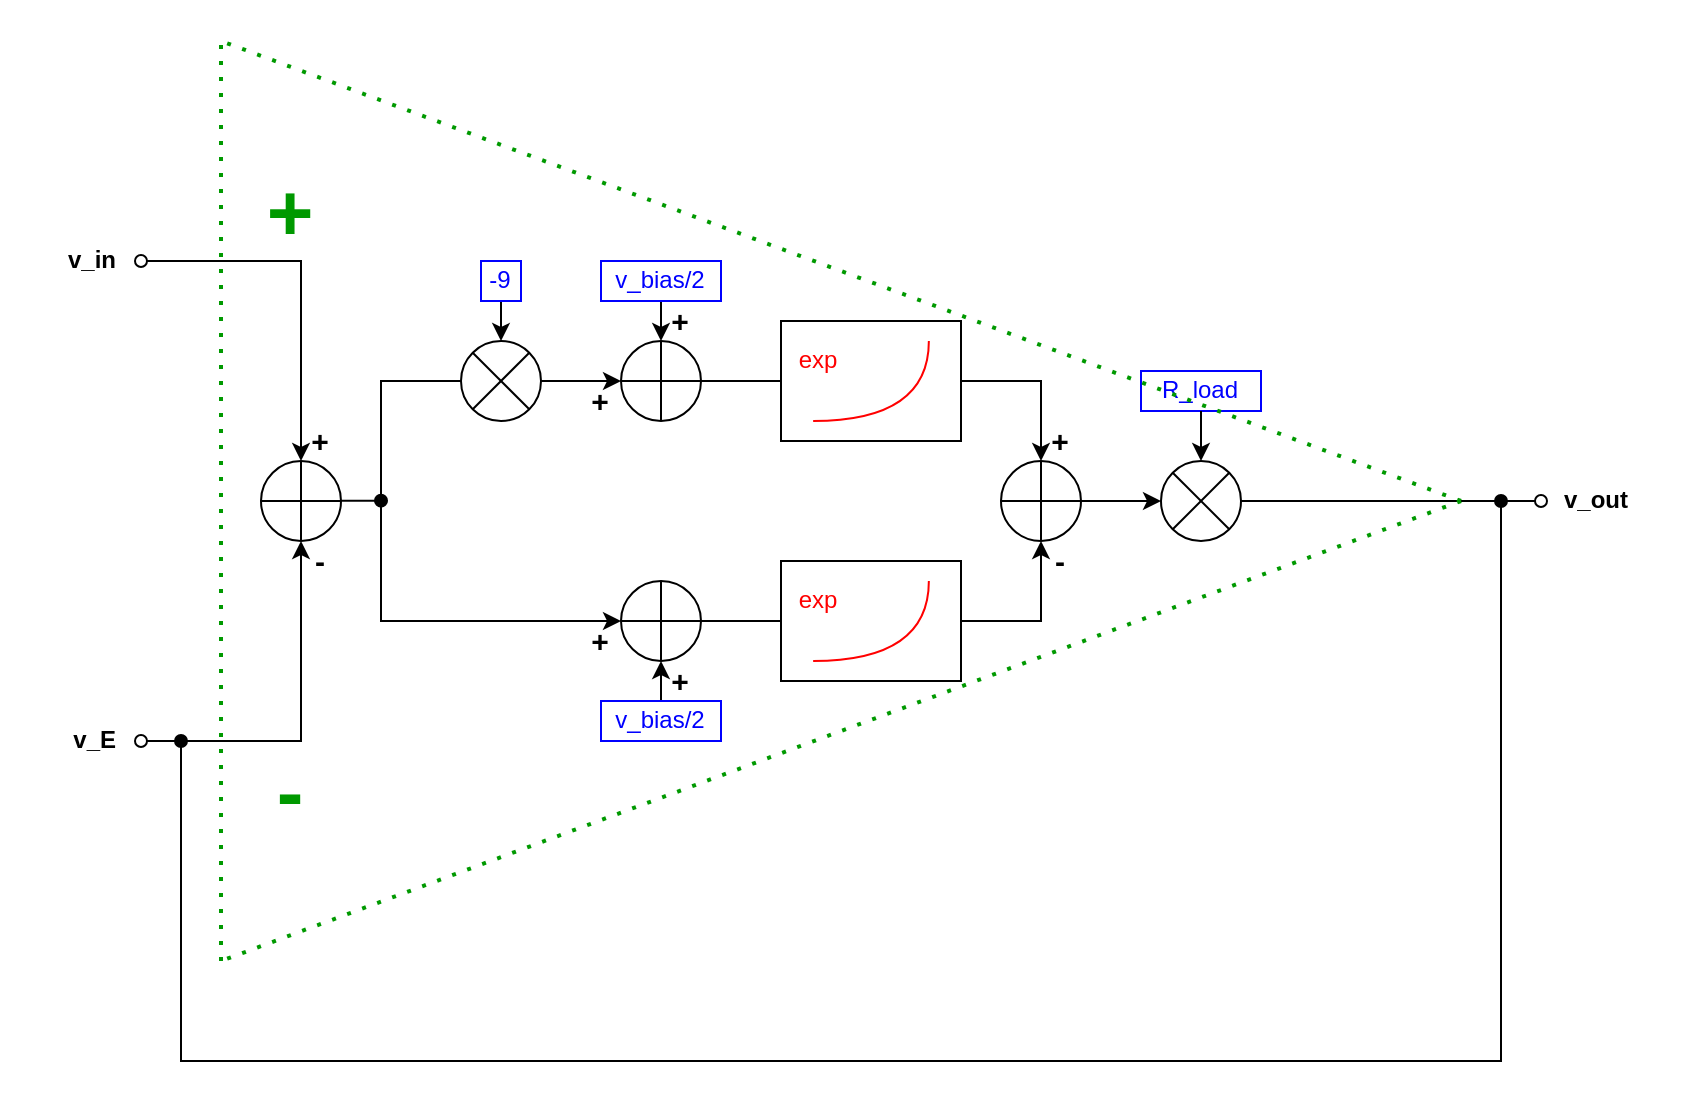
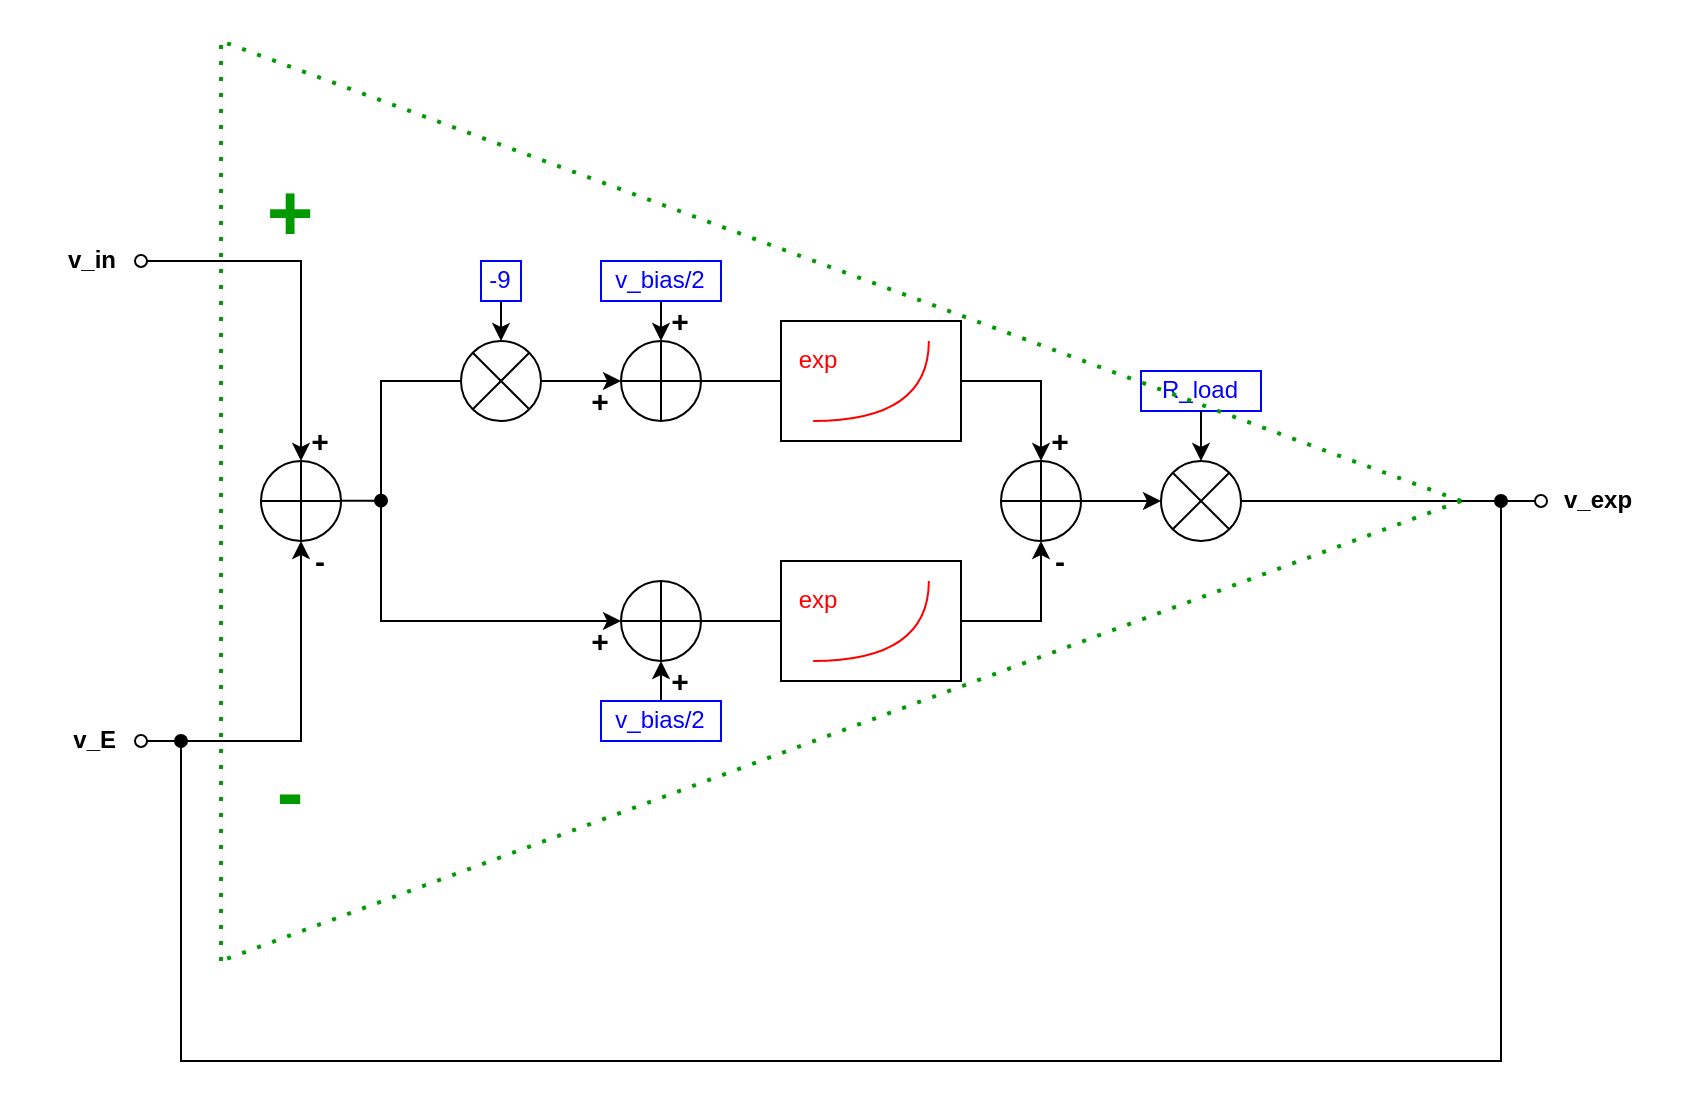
node "v_out": label "v_out" -> "v_exp"
